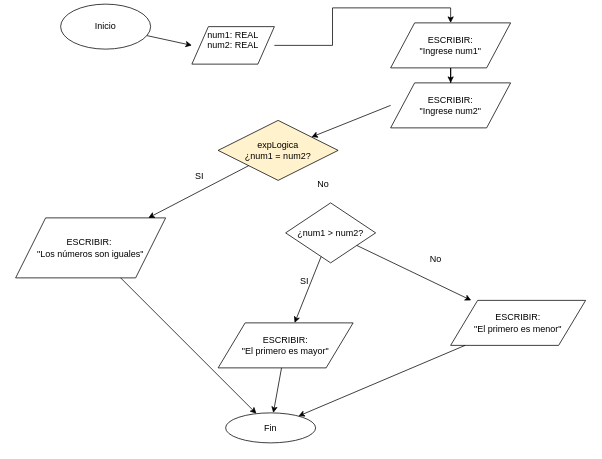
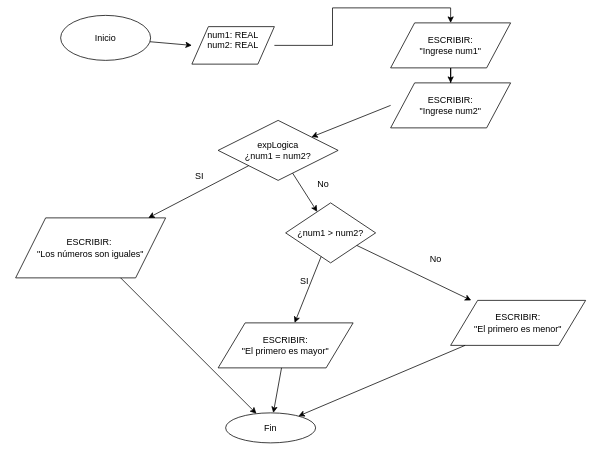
node "Inicio": moved (105, 27) -> (105, 38)
edge "expLogica ¿num1 = num2?" -> "num1: REAL num2: REAL": now "expLogica ¿num1 = num2?" -> "¿num1 > num2?"
node "expLogica ¿num1 = num2?": fillcolor #fff2cc -> #ffffff
